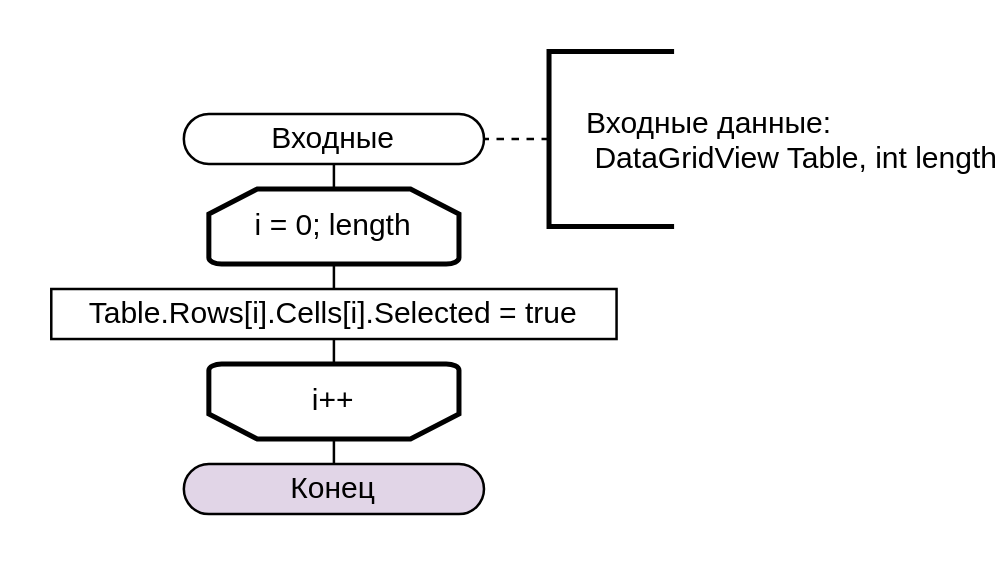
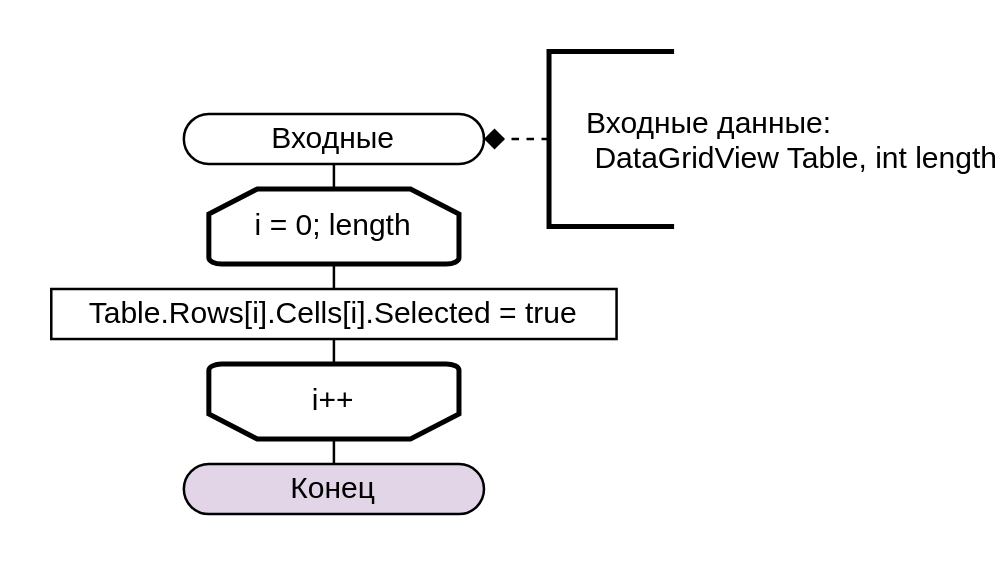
edge "Входные" -- "Входные данные: DataGridView Table, int length": arrowhead none -> diamond
